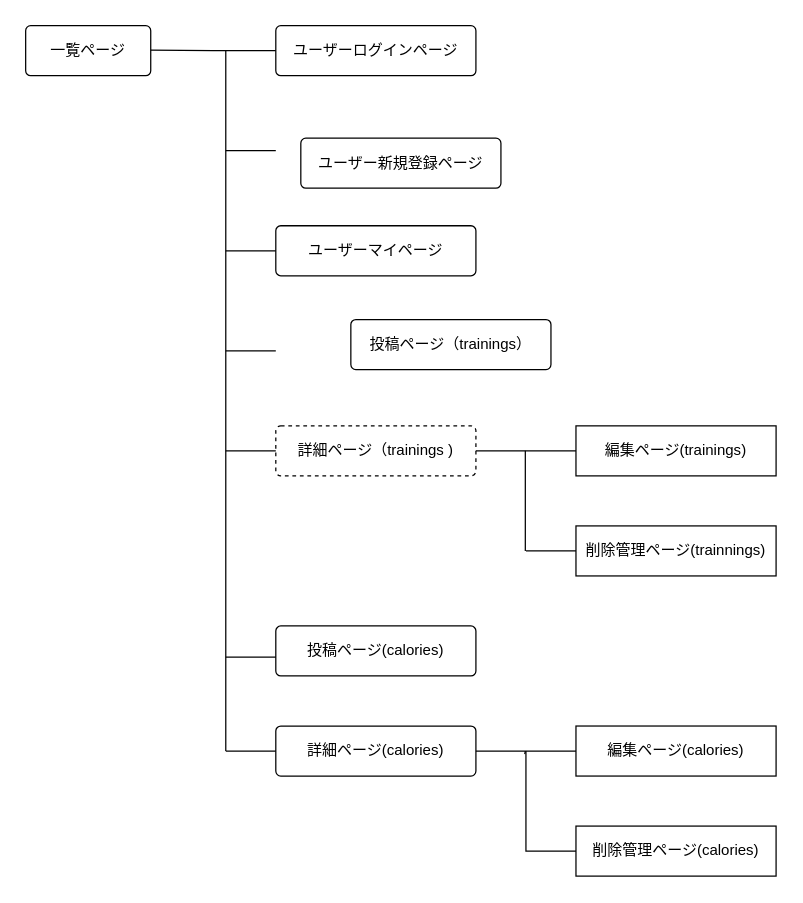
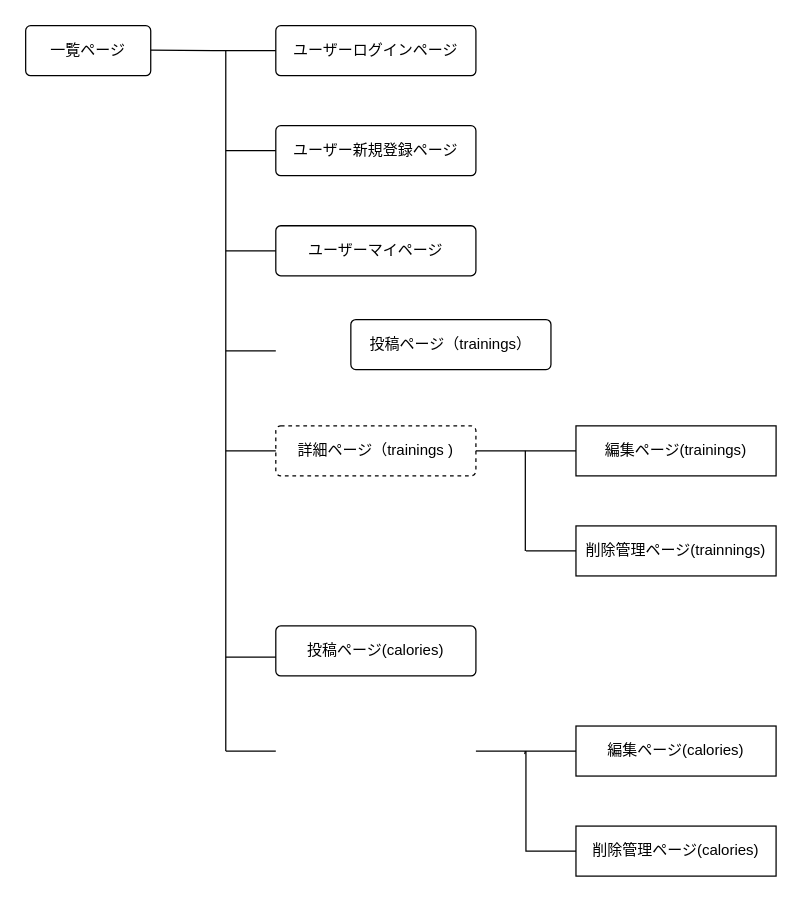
node "ユーザー新規登録ページ": moved (401, 163) -> (376, 151)
node "詳細ページ(calories)": removed
